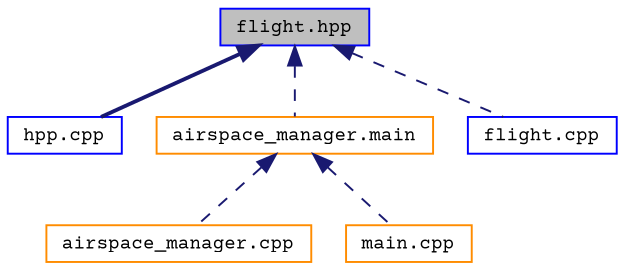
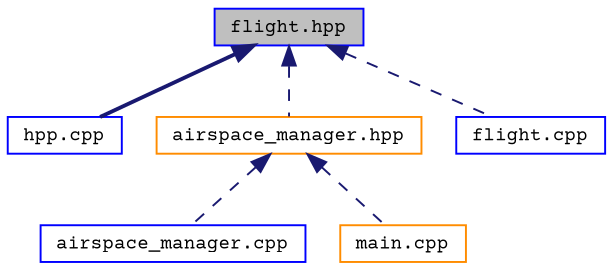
node "airspace_manager.main": label "airspace_manager.main" -> "airspace_manager.hpp"
node "airspace_manager.cpp": color darkorange -> blue
